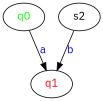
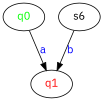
node "s2": label "s2" -> "s6"
